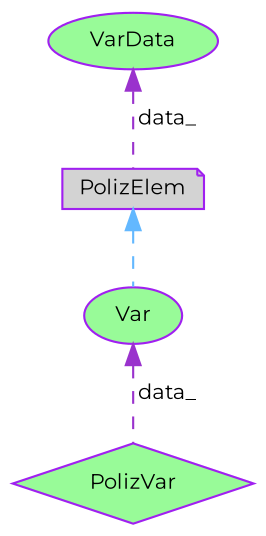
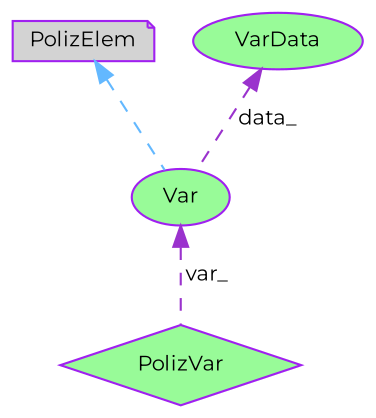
edge "PolizElem" -> "VarData": now "Var" -> "VarData"
edge "PolizVar" -> "Var": label " data_" -> " var_"
